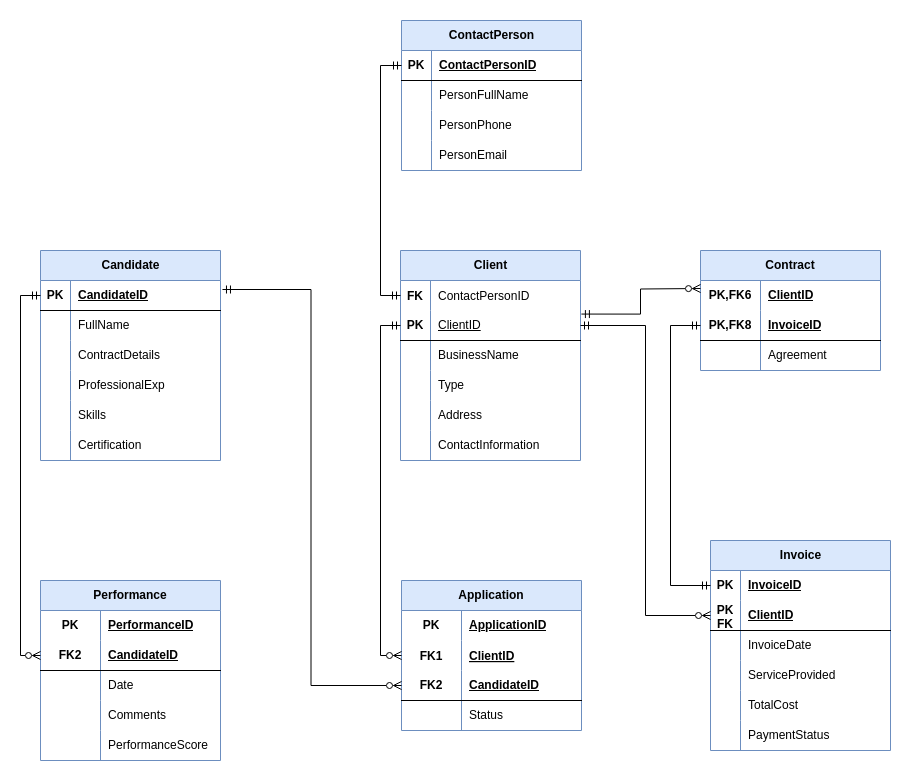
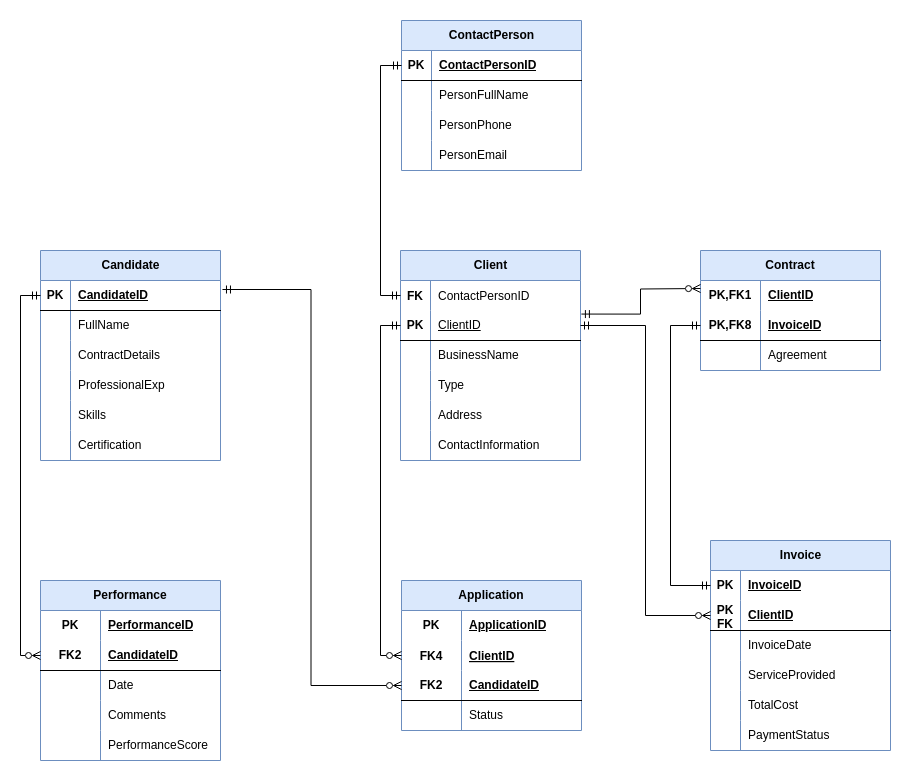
node "PK,FK6": label "PK,FK6" -> "PK,FK1"
node "FK1": label "FK1" -> "FK4"
